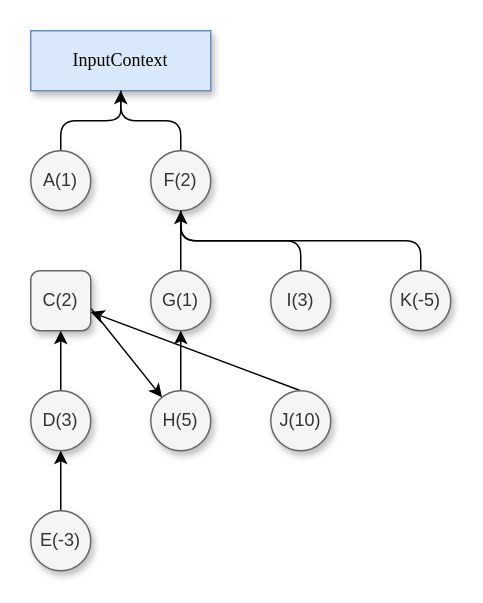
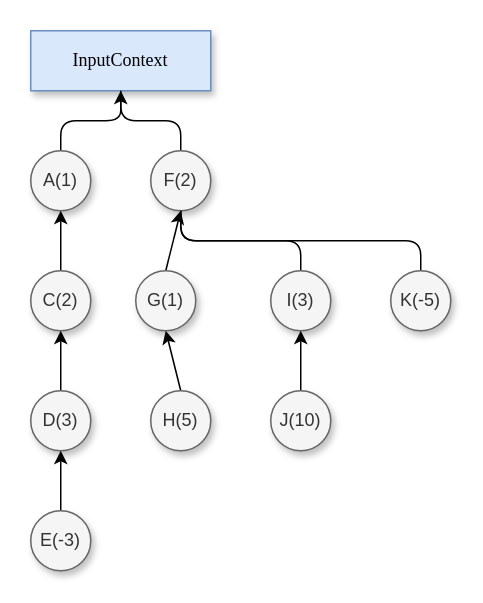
node "C(2)": shape rounded rectangle -> ellipse
node "G(1)": moved (181, 301) -> (166, 301)
edge "C(2)" -> "H(5)": now "C(2)" -> "A(1)"
edge "J(10)" -> "C(2)": now "J(10)" -> "I(3)"
